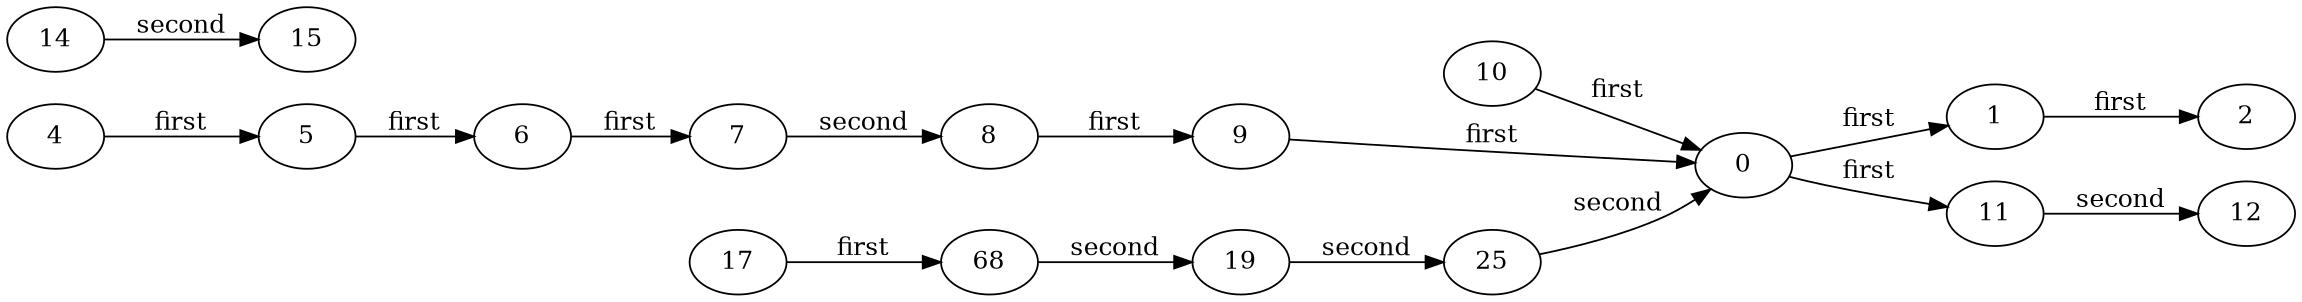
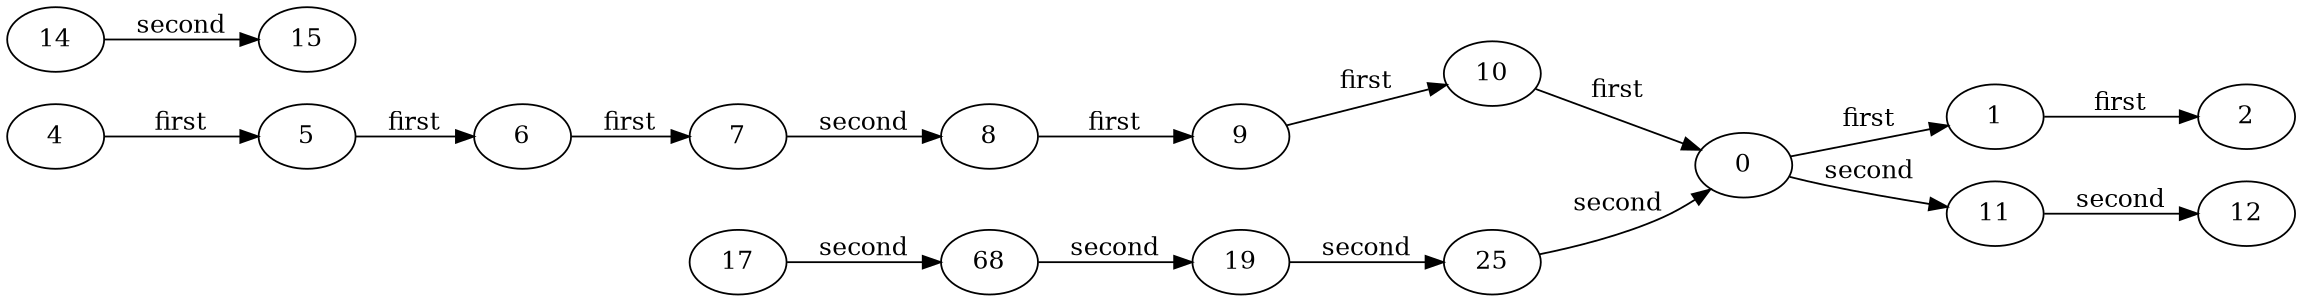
edge "9" -> "0": now "9" -> "10"
edge "0" -> "11": label "first" -> "second"
edge "17" -> "68": label "first" -> "second"
